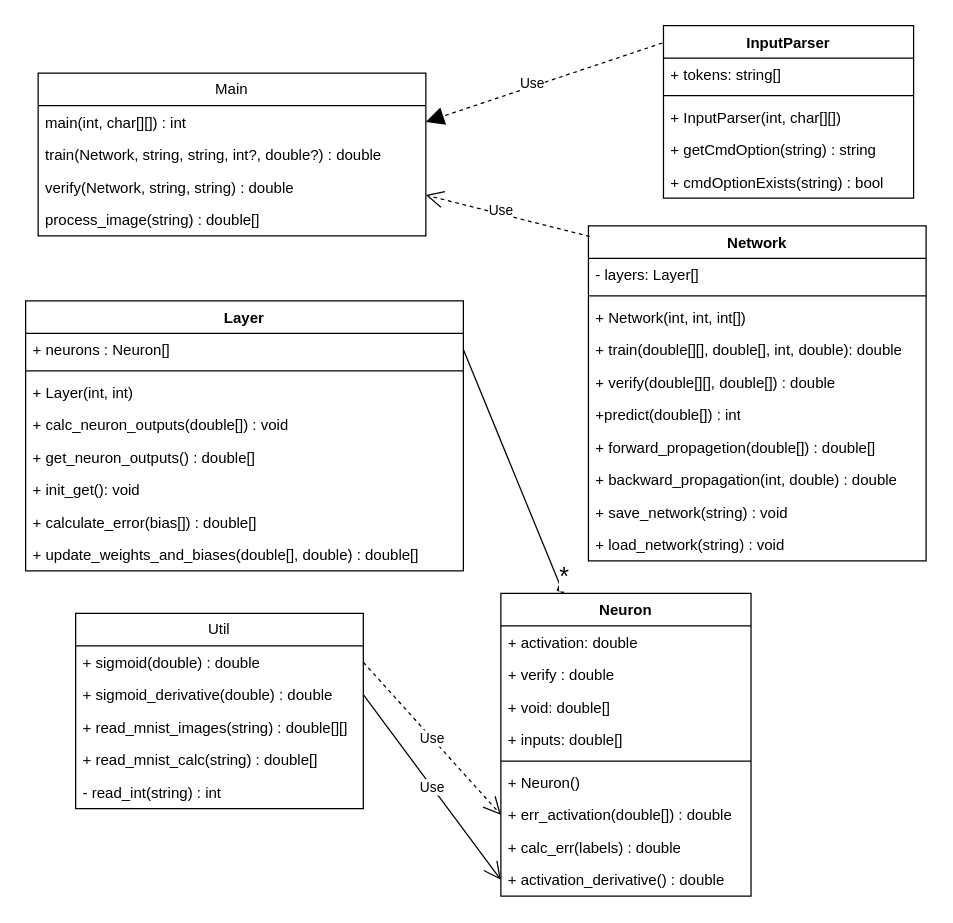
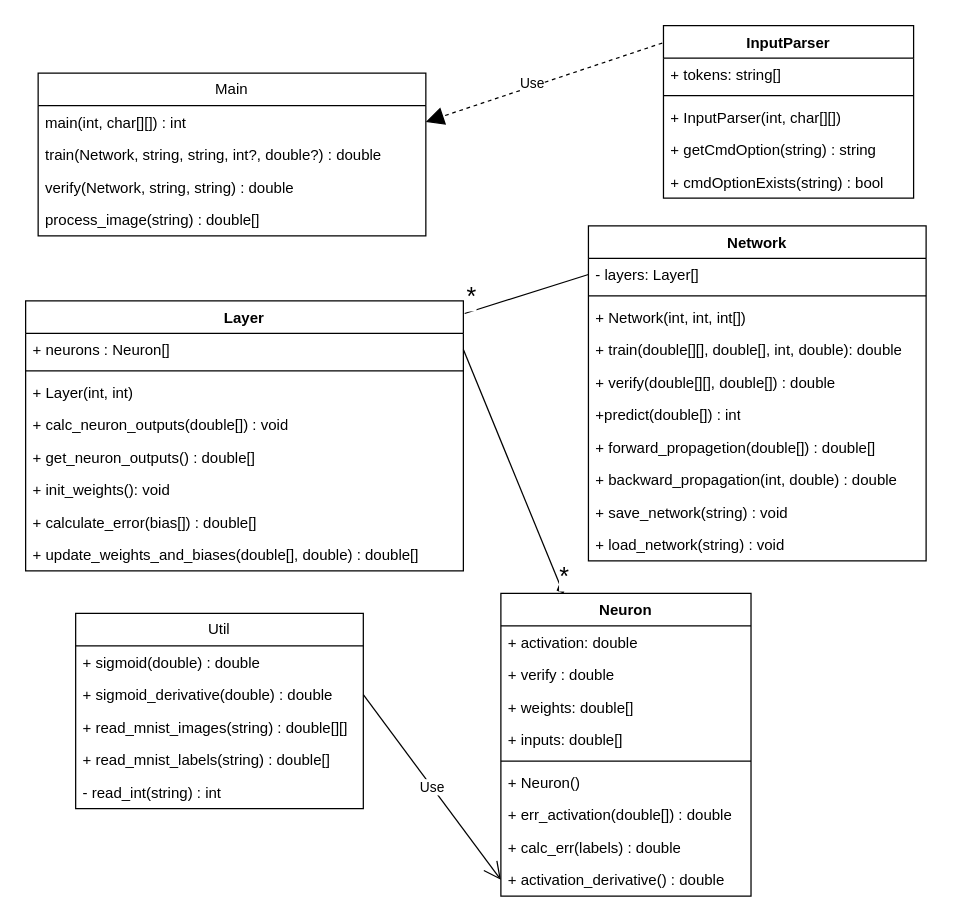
edge "Network" -> "Main": removed, label "Use"
edge "- layers: Layer[]" -- "Layer": added, label "*"
node "+ init_get(): void": label "+ init_get(): void" -> "+ init_weights(): void"
node "+ void: double[]": label "+ void: double[]" -> "+ weights: double[]"
edge "+ sigmoid(double) : double" -> "+ err_activation(double[]) : double": removed, label "Use"
node "+ read_mnist_calc(string) : double[]": label "+ read_mnist_calc(string) : double[]" -> "+ read_mnist_labels(string) : double[]"
